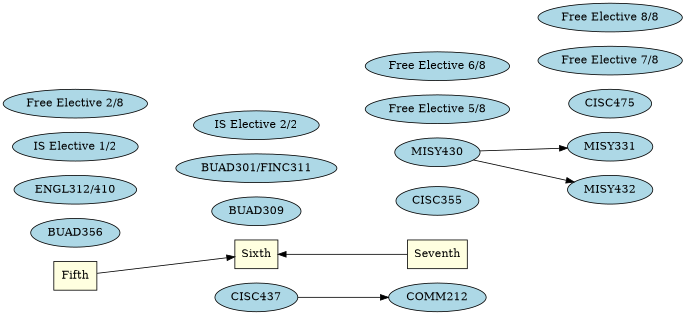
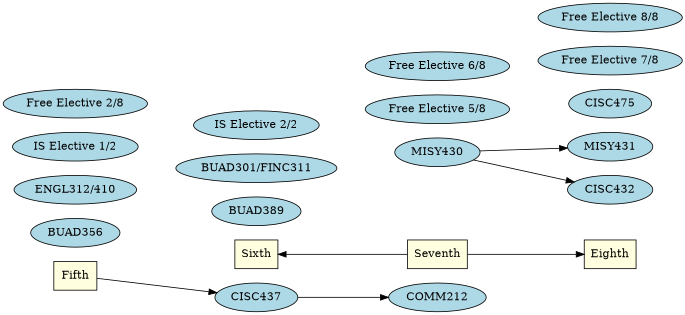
node "MISY331": label "MISY331" -> "MISY431"
node "MISY432": label "MISY432" -> "CISC432"
node "CISC355": removed
node "BUAD309": label "BUAD309" -> "BUAD389"
node "Eighth": added
edge "Fifth" -> "Sixth": now "Fifth" -> "CISC437"
